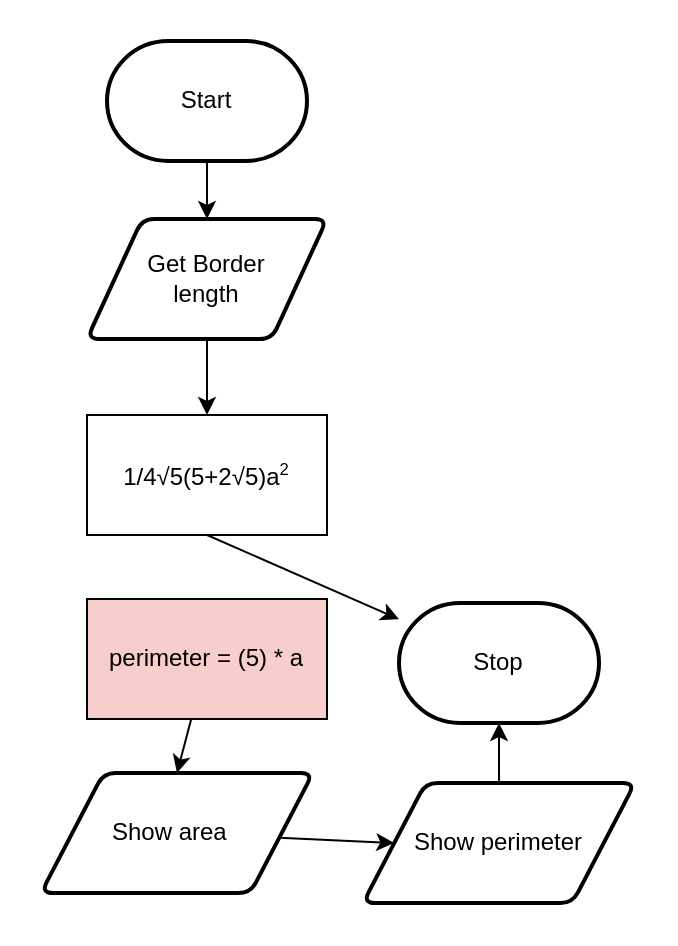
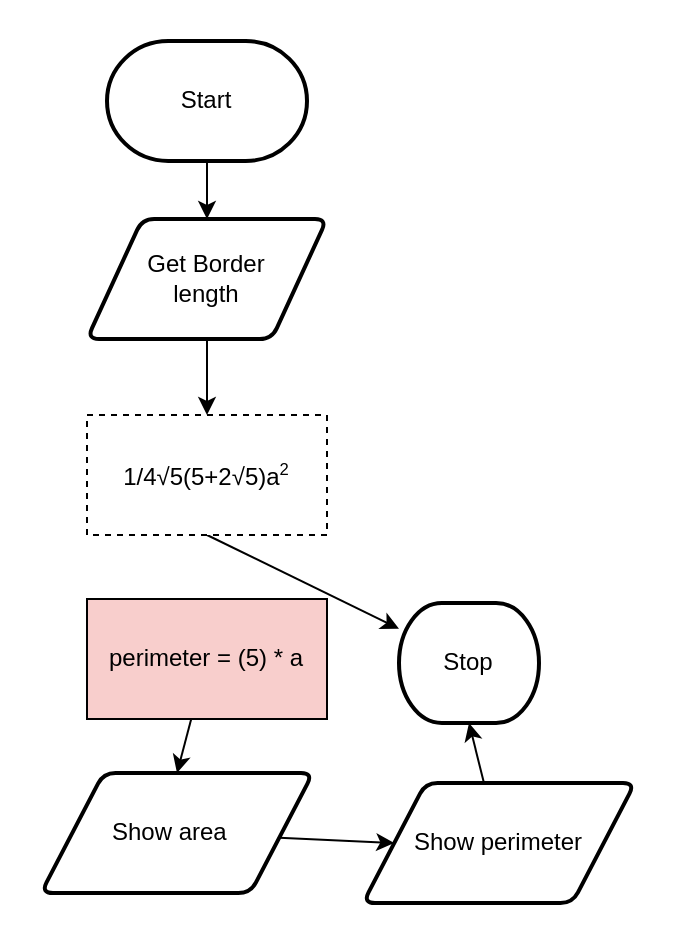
node "1/4√5(5+2√5)a2": style solid -> dashed
node "Stop": size 200x120 -> 140x120
